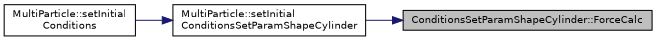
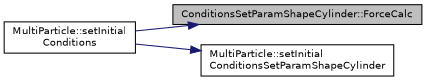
edge "MultiParticle::setInitial ConditionsSetParamShapeCylinder" -> "ConditionsSetParamShapeCylinder::ForceCalc": now "MultiParticle::setInitial Conditions" -> "ConditionsSetParamShapeCylinder::ForceCalc"
